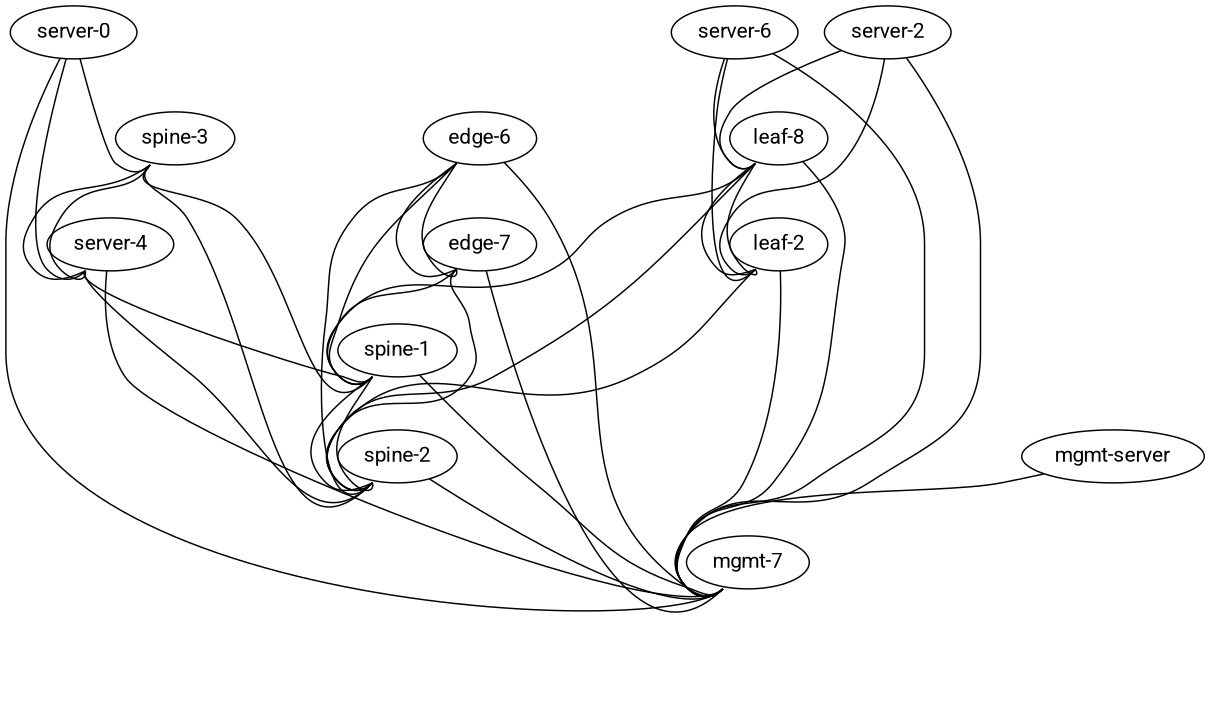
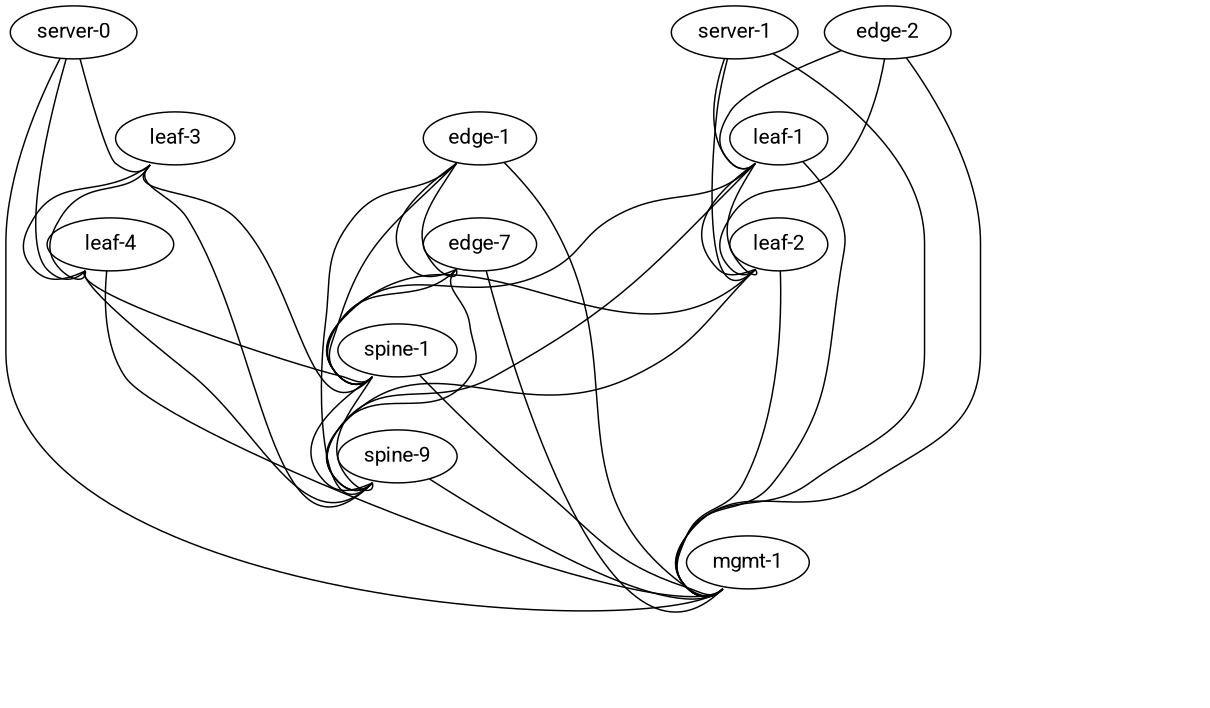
node "server-6": label "server-6" -> "server-1"
node "server-2": label "server-2" -> "edge-2"
node "spine-3": label "spine-3" -> "leaf-3"
node "edge-6": label "edge-6" -> "edge-1"
node "leaf-8": label "leaf-8" -> "leaf-1"
node "server-4": label "server-4" -> "leaf-4"
edge "leaf-2" -- "spine-1": added
node "spine-2": label "spine-2" -> "spine-9"
node "mgmt-server": removed
node "mgmt-7": label "mgmt-7" -> "mgmt-1"
